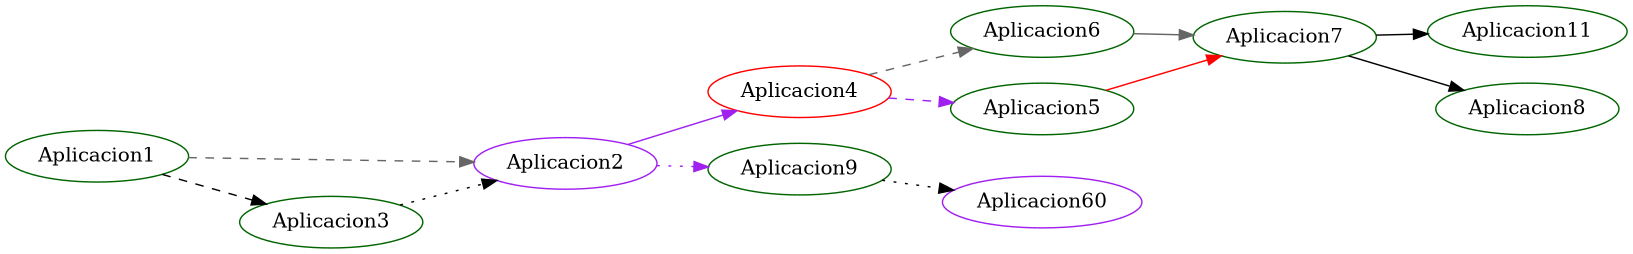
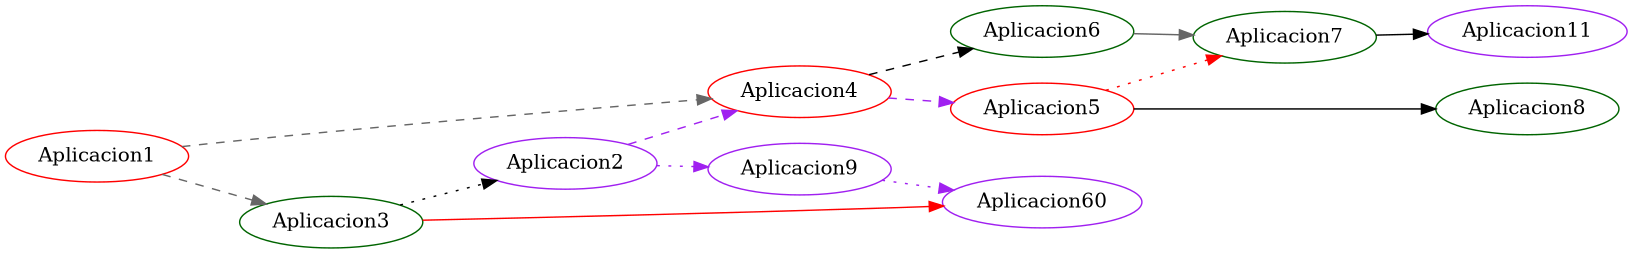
node "Aplicacion11": color darkgreen -> purple
edge "Aplicacion4" -> "Aplicacion6": color gray40 -> black
edge "Aplicacion7" -> "Aplicacion8": now "Aplicacion5" -> "Aplicacion8"
edge "Aplicacion5" -> "Aplicacion7": style solid -> dotted
node "Aplicacion5": color darkgreen -> red
edge "Aplicacion2" -> "Aplicacion4": style solid -> dashed
node "Aplicacion1": color darkgreen -> red
edge "Aplicacion1" -> "Aplicacion2": now "Aplicacion1" -> "Aplicacion4"
node "Aplicacion9": color darkgreen -> purple
edge "Aplicacion9" -> "Aplicacion60": color black -> purple
edge "Aplicacion1" -> "Aplicacion3": color black -> gray40
edge "Aplicacion3" -> "Aplicacion60": added
